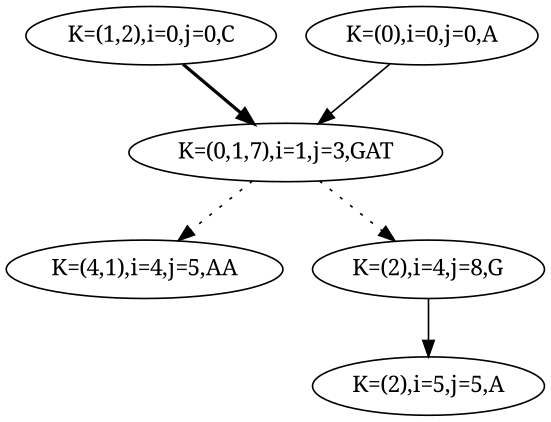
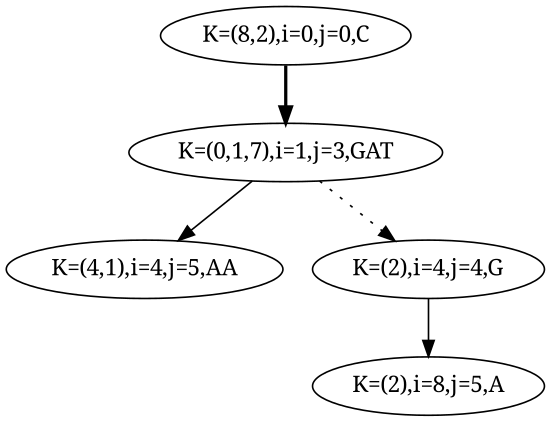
node "K=(1,2),i=0,j=0,C": label "K=(1,2),i=0,j=0,C" -> "K=(8,2),i=0,j=0,C"
node "K=(0),i=0,j=0,A": removed
edge "K=(0,1,7),i=1,j=3,GAT" -> "K=(4,1),i=4,j=5,AA": style dotted -> solid
node "K=(2),i=4,j=8,G": label "K=(2),i=4,j=8,G" -> "K=(2),i=4,j=4,G"
node "K=(2),i=5,j=5,A": label "K=(2),i=5,j=5,A" -> "K=(2),i=8,j=5,A"
